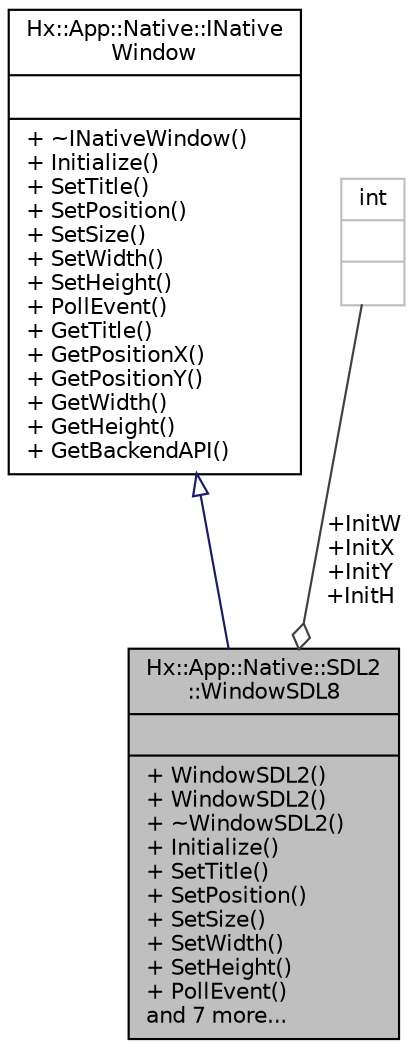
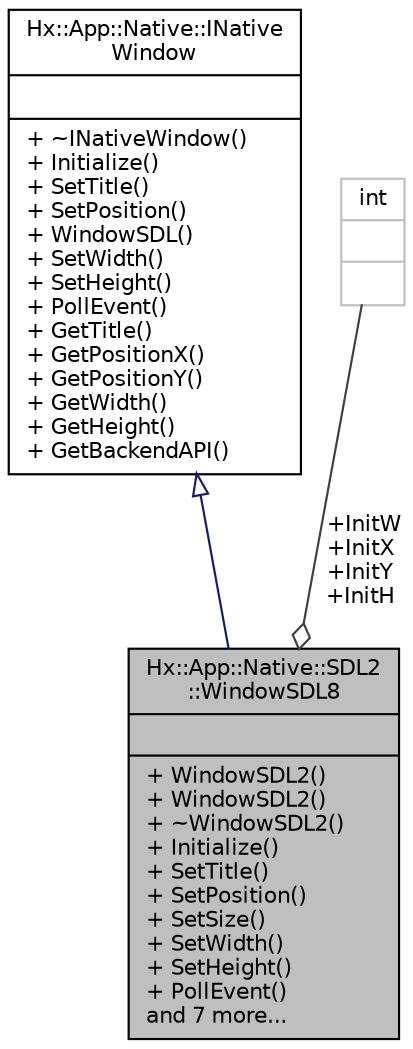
node "Hx::App::Native::INative": text "+ SetSize()" -> "+ WindowSDL()"
